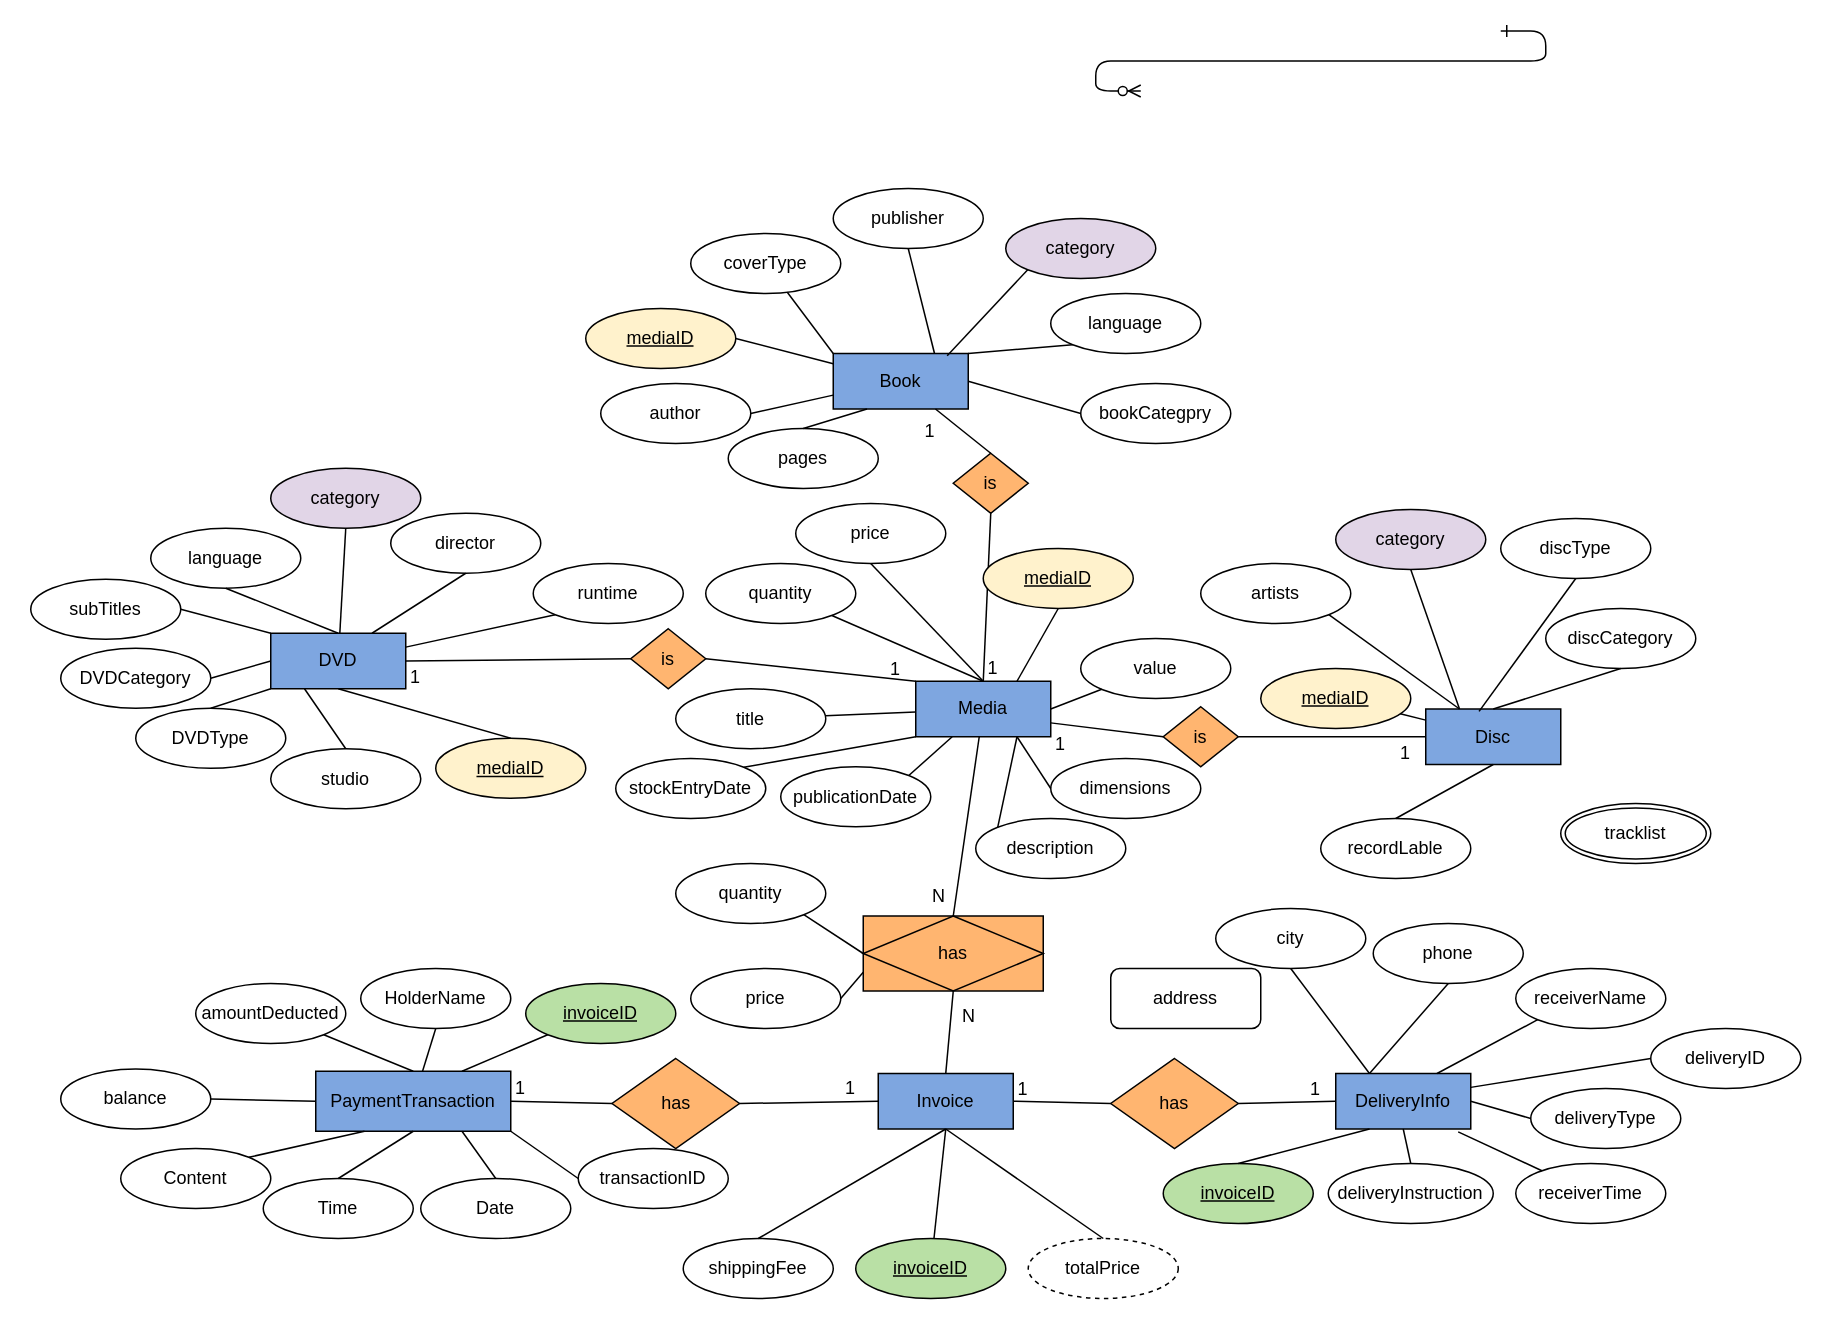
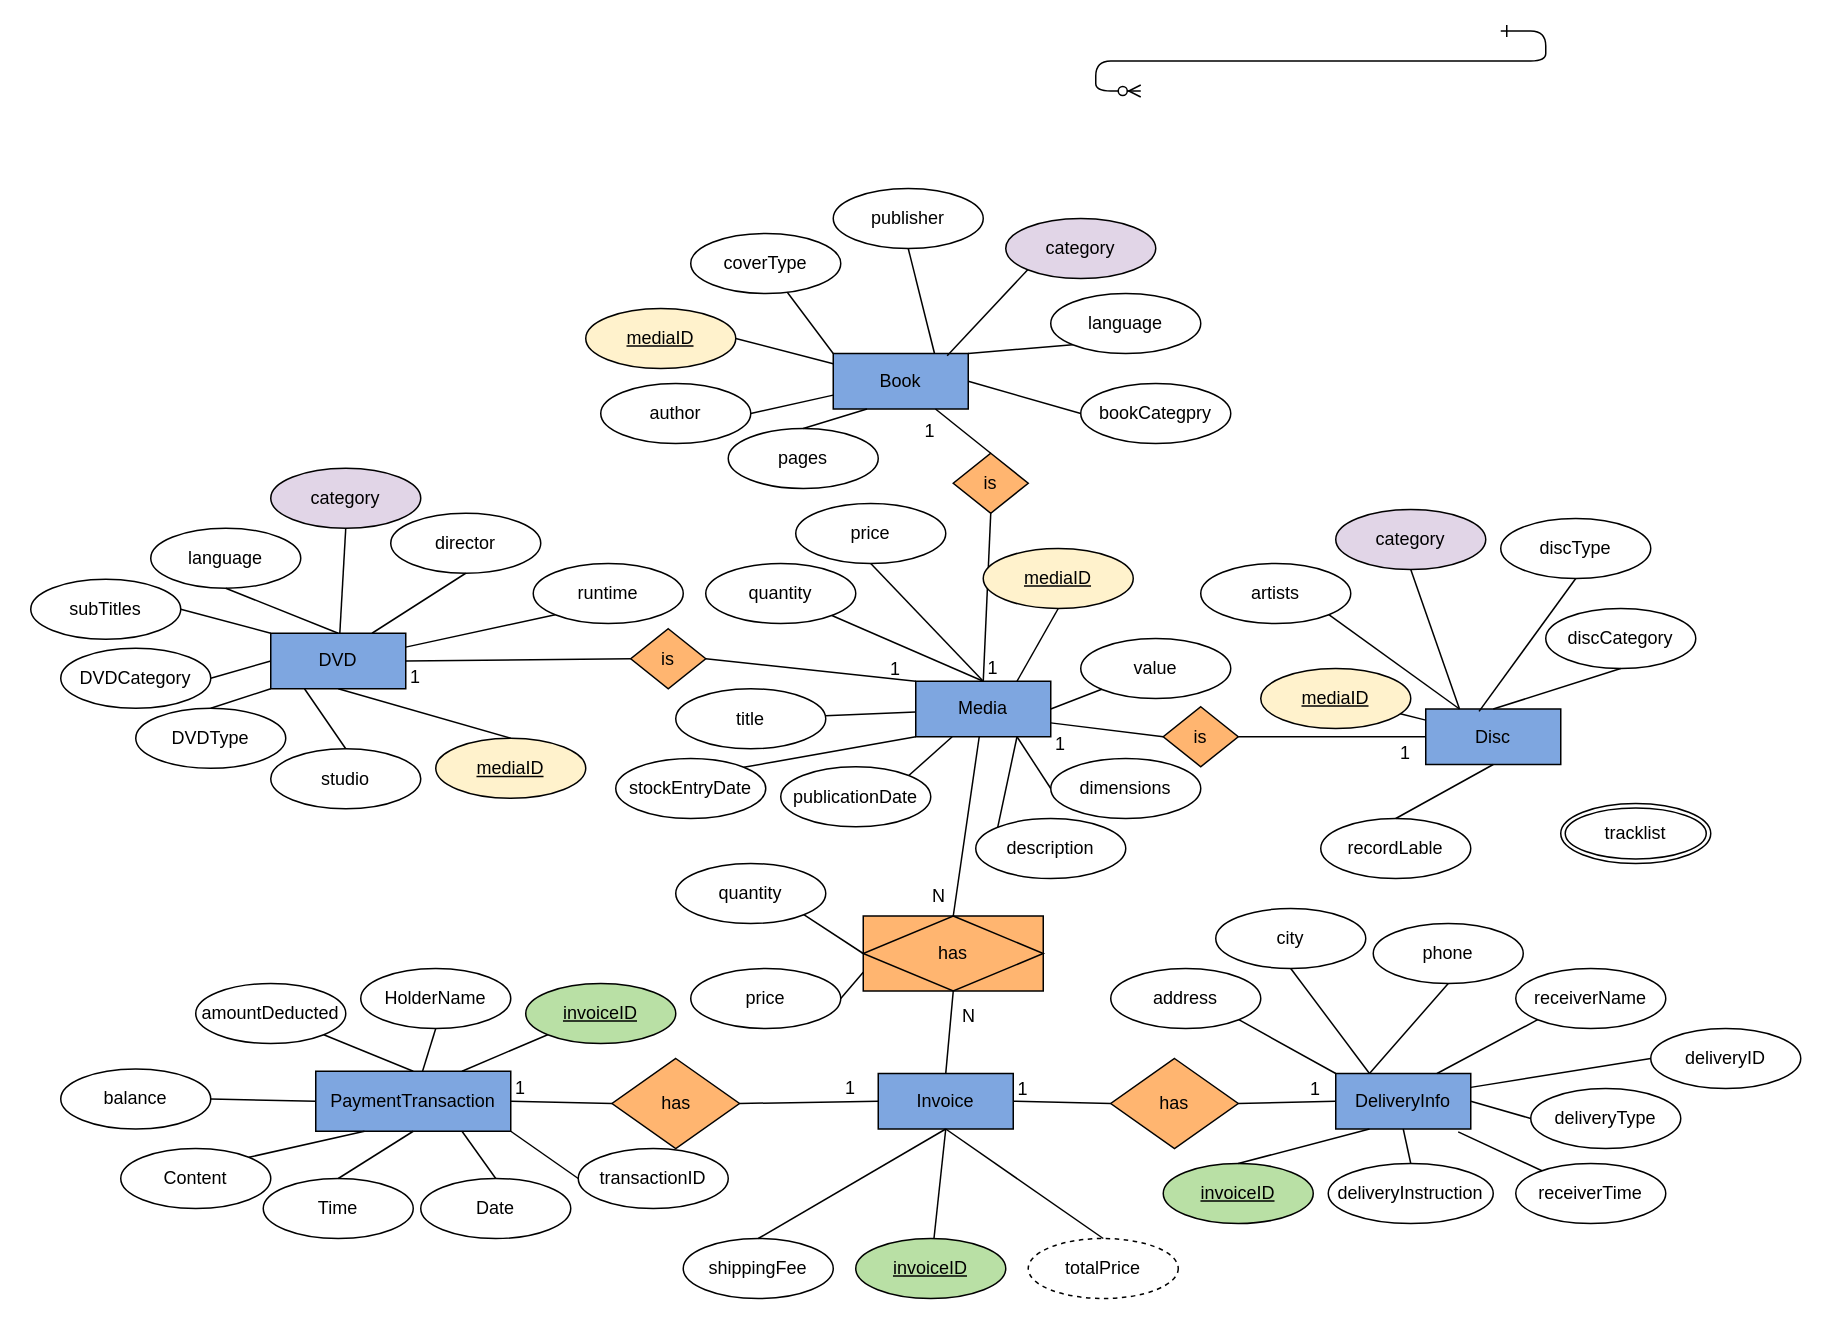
node "address": shape rounded rectangle -> ellipse
edge "address" -- "DeliveryInfo": added
